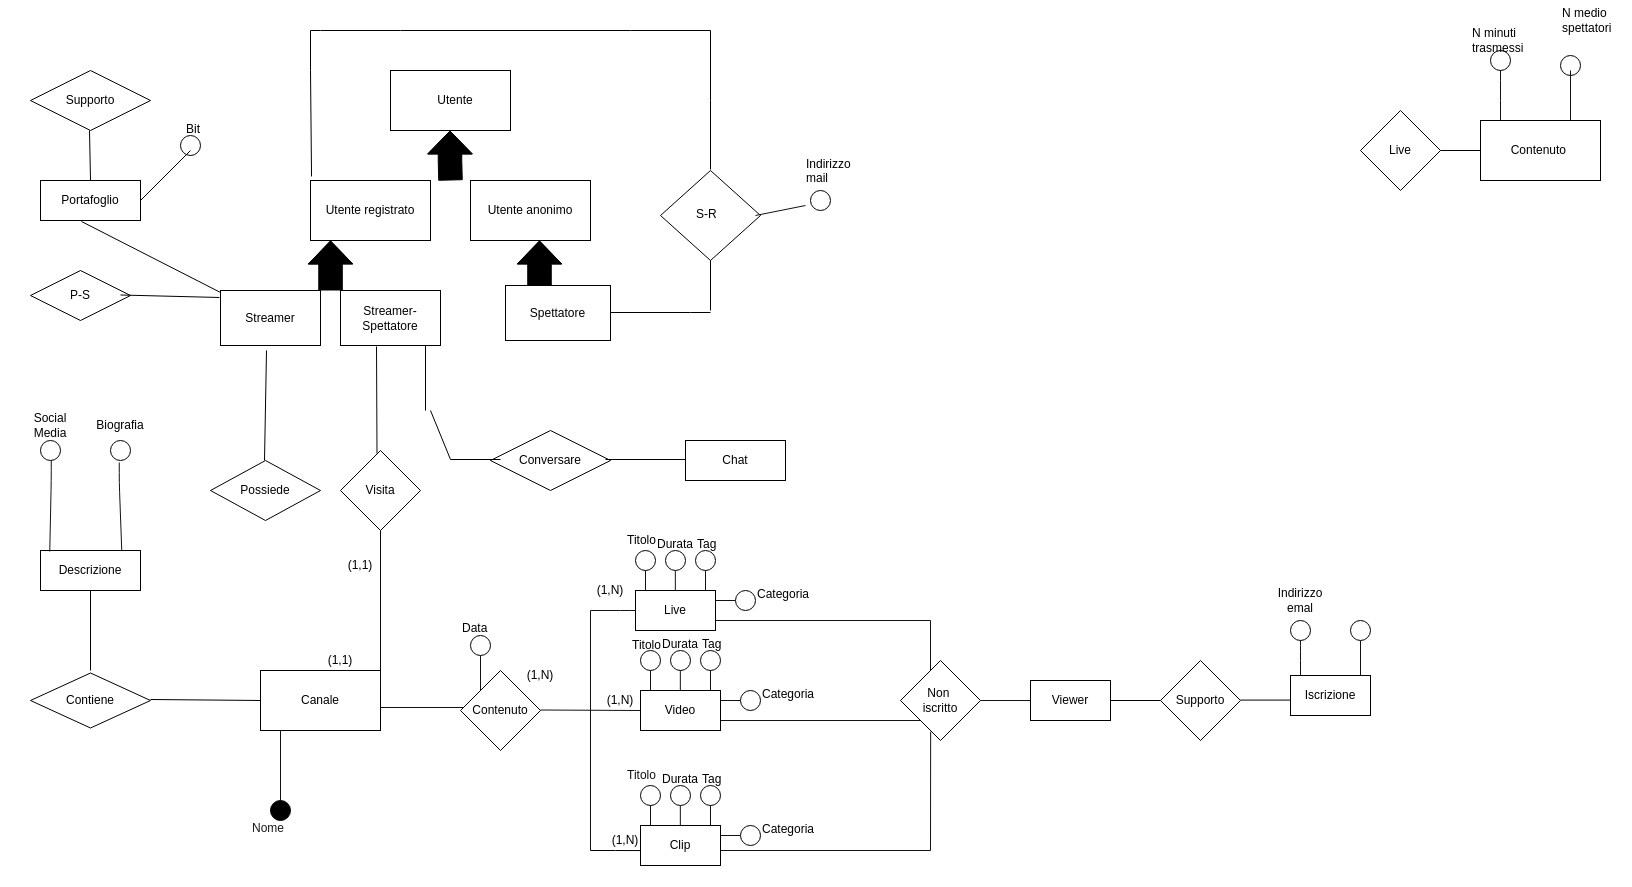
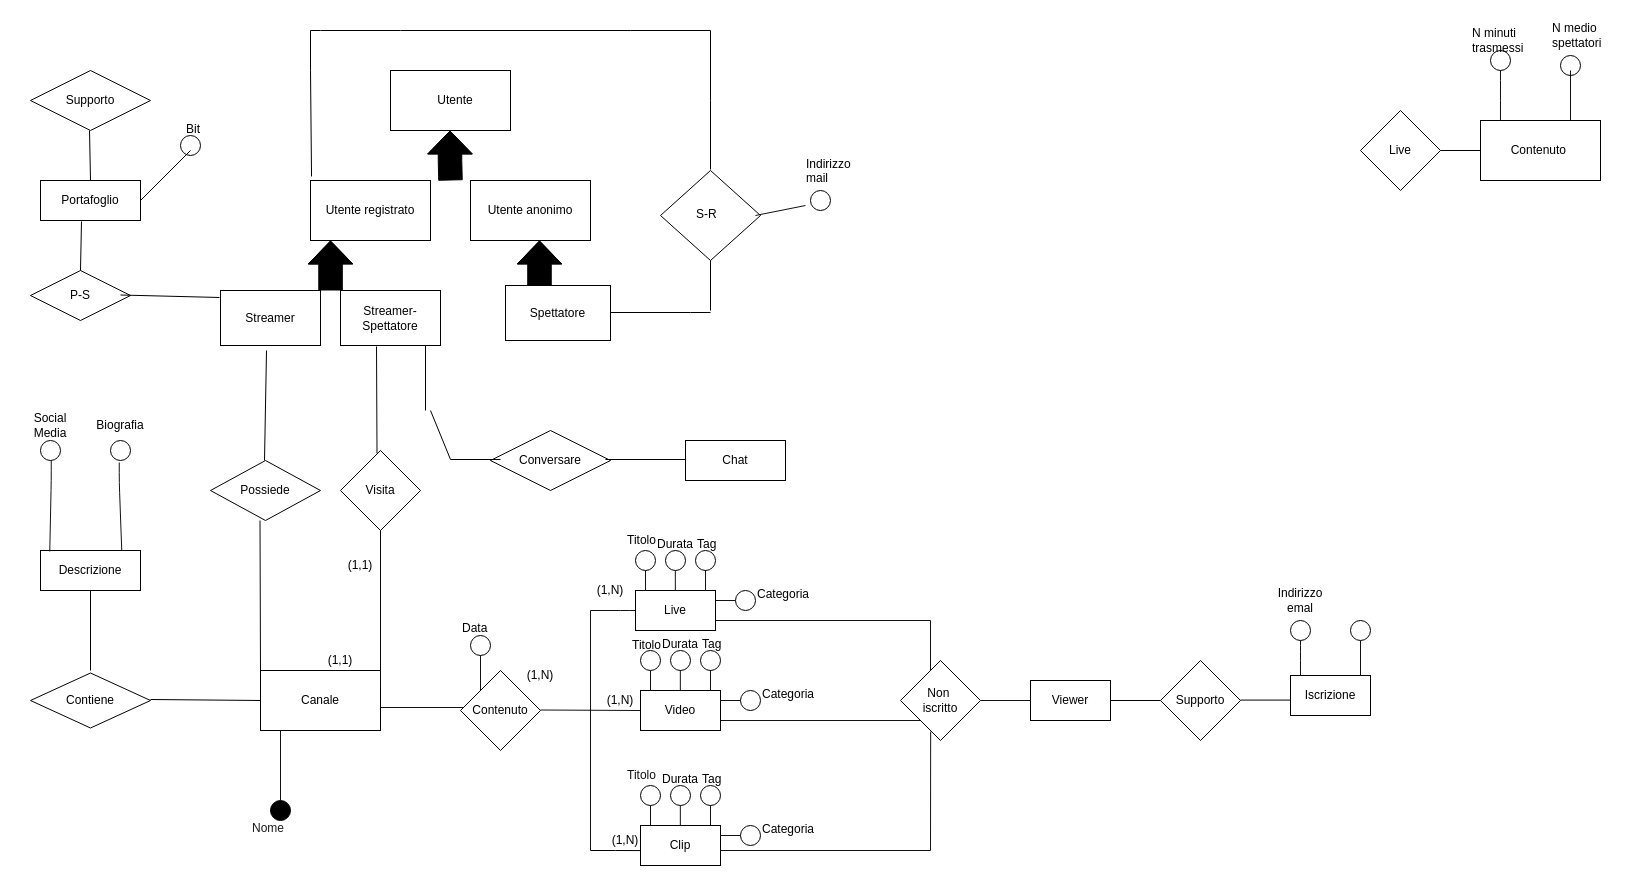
node "N medio spettatori": moved (1591, 21) -> (1581, 36)
edge "Portafoglio" -- "Streamer": now "Portafoglio" -- "P-S"
edge "Possiede" -- "Canale": added
